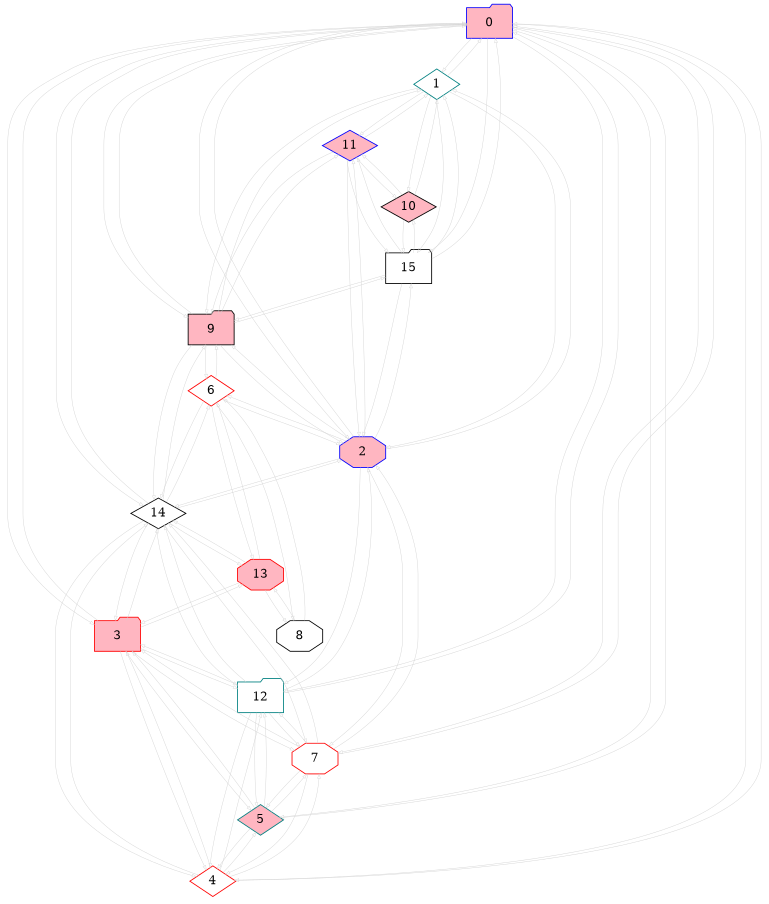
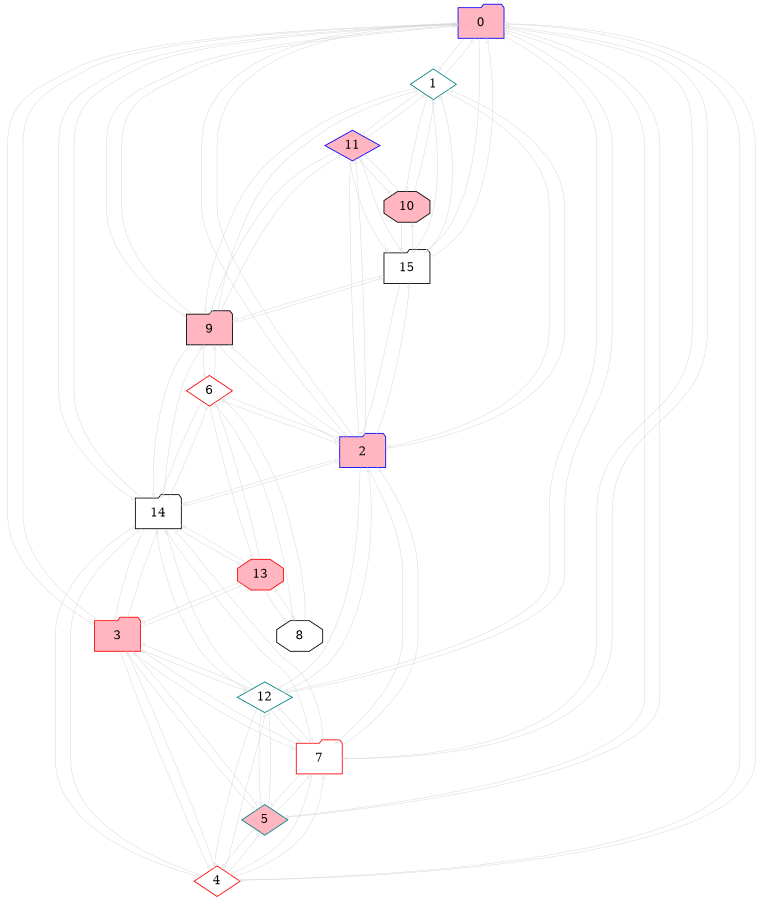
node "10": shape diamond -> octagon
node "2": shape octagon -> folder
node "14": shape diamond -> folder
node "12": shape folder -> diamond
node "7": shape octagon -> folder
